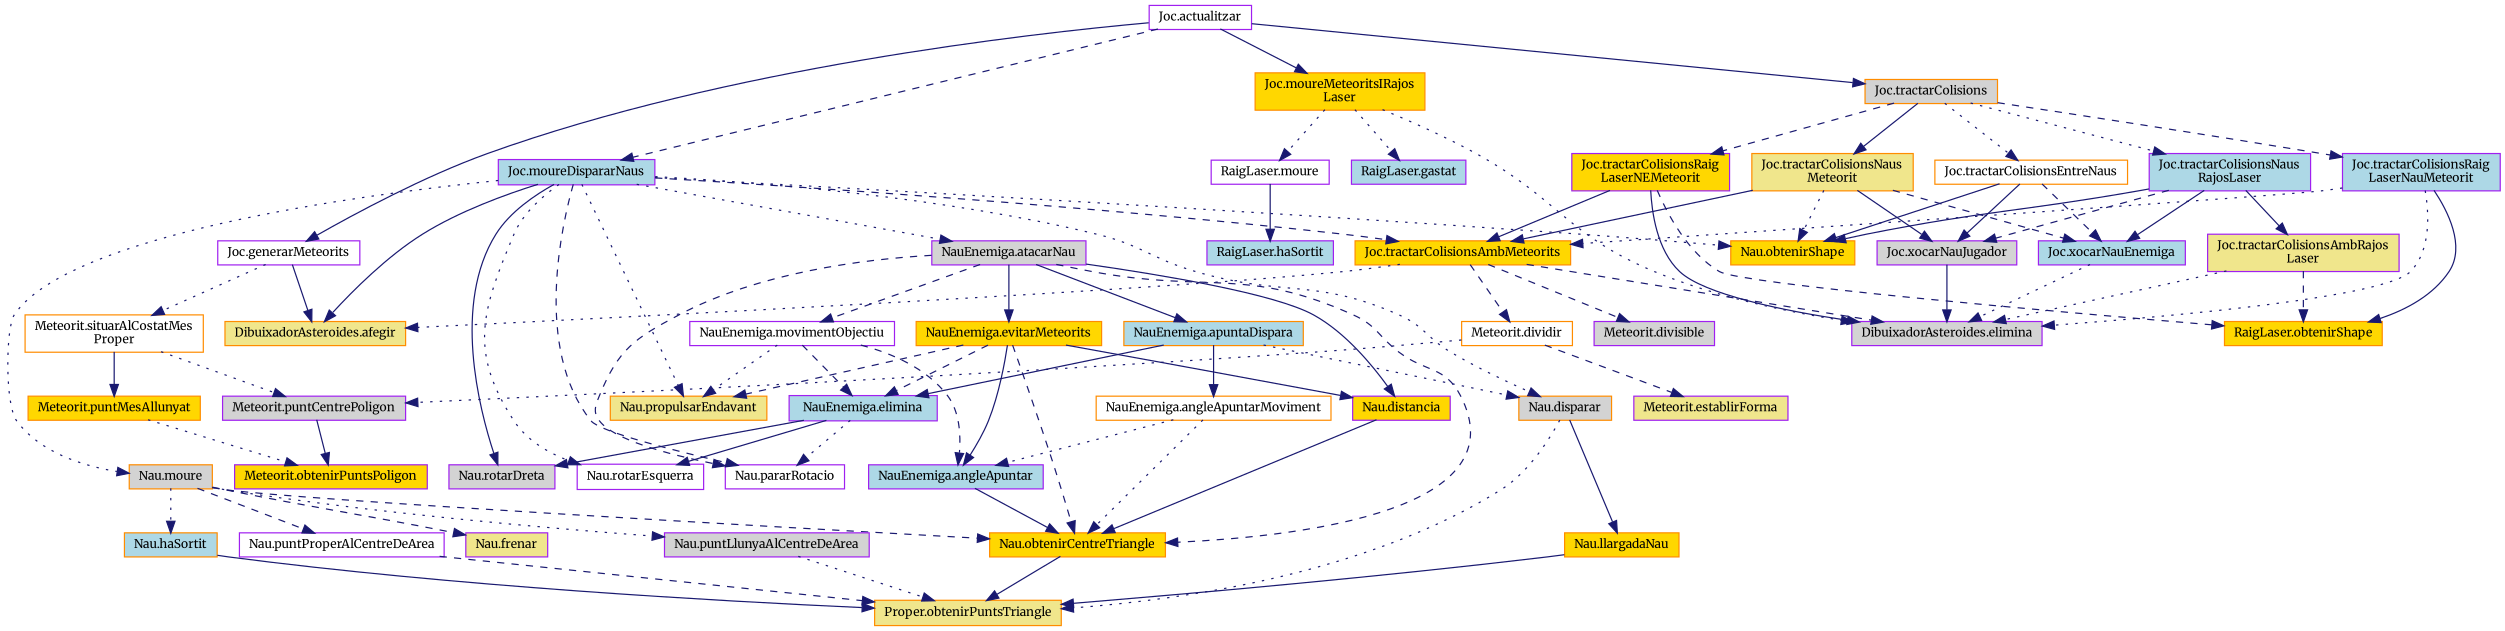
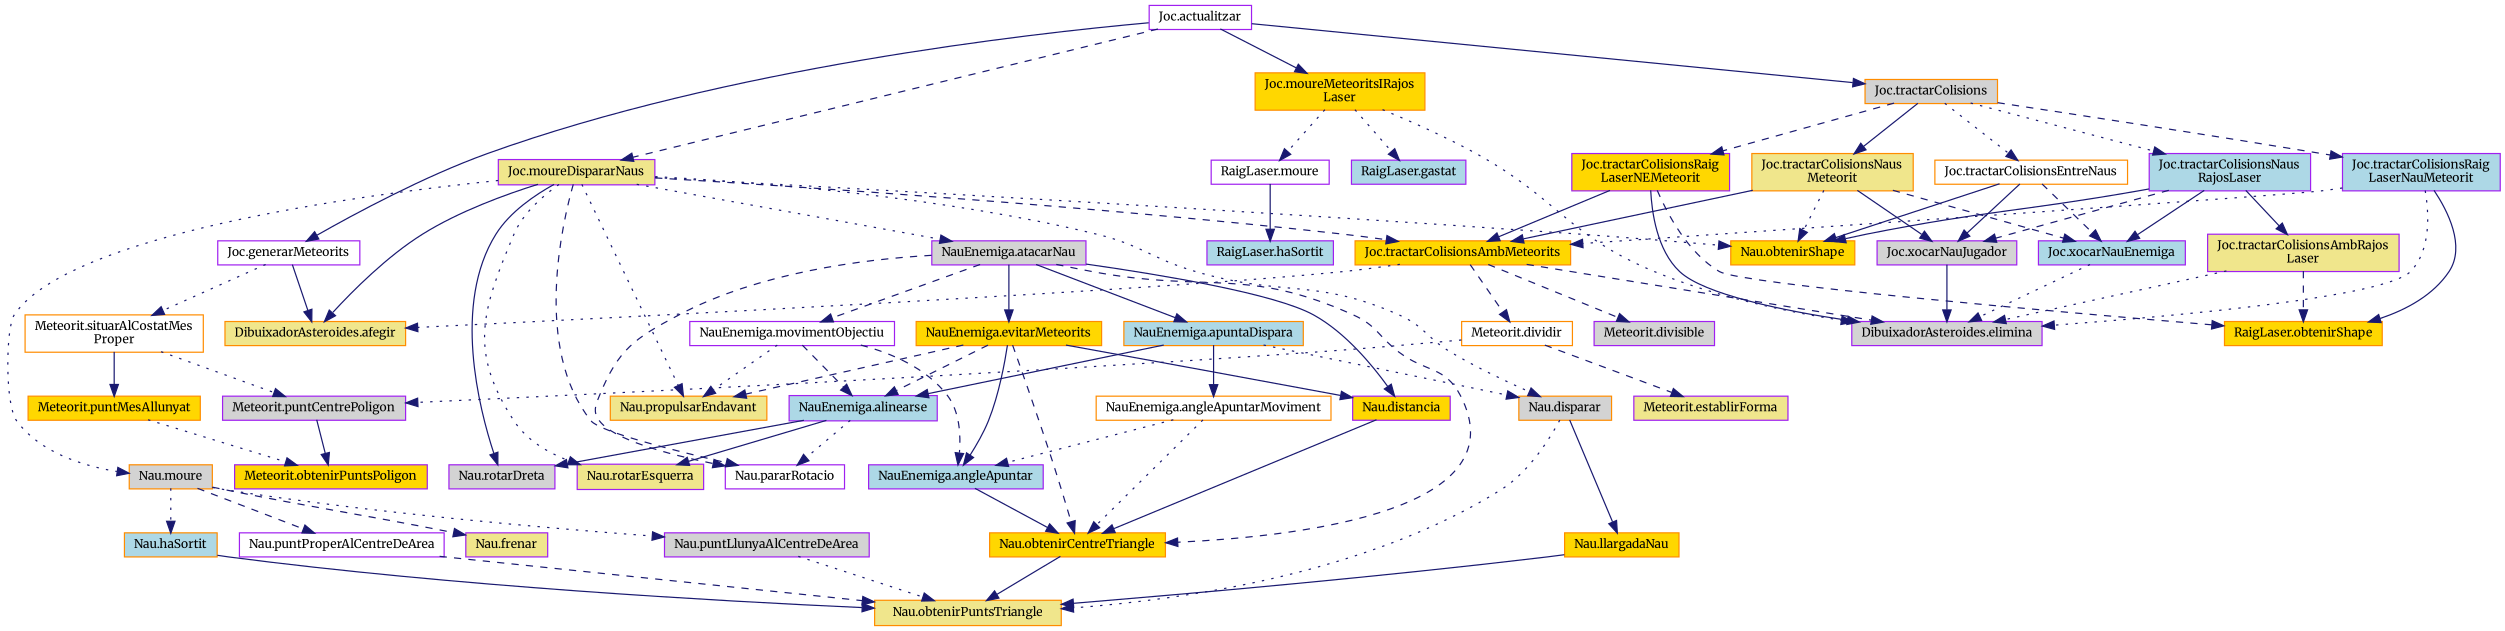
node "Joc.moureDispararNaus": fillcolor lightblue -> khaki
node "NauEnemiga.elimina": label "NauEnemiga.elimina" -> "NauEnemiga.alinearse"
node "Nau.rotarEsquerra": fillcolor white -> khaki
edge "Nau.moure" -> "Nau.obtenirCentreTriangle": removed
node "Proper.obtenirPuntsTriangle": label "Proper.obtenirPuntsTriangle" -> "Nau.obtenirPuntsTriangle"
